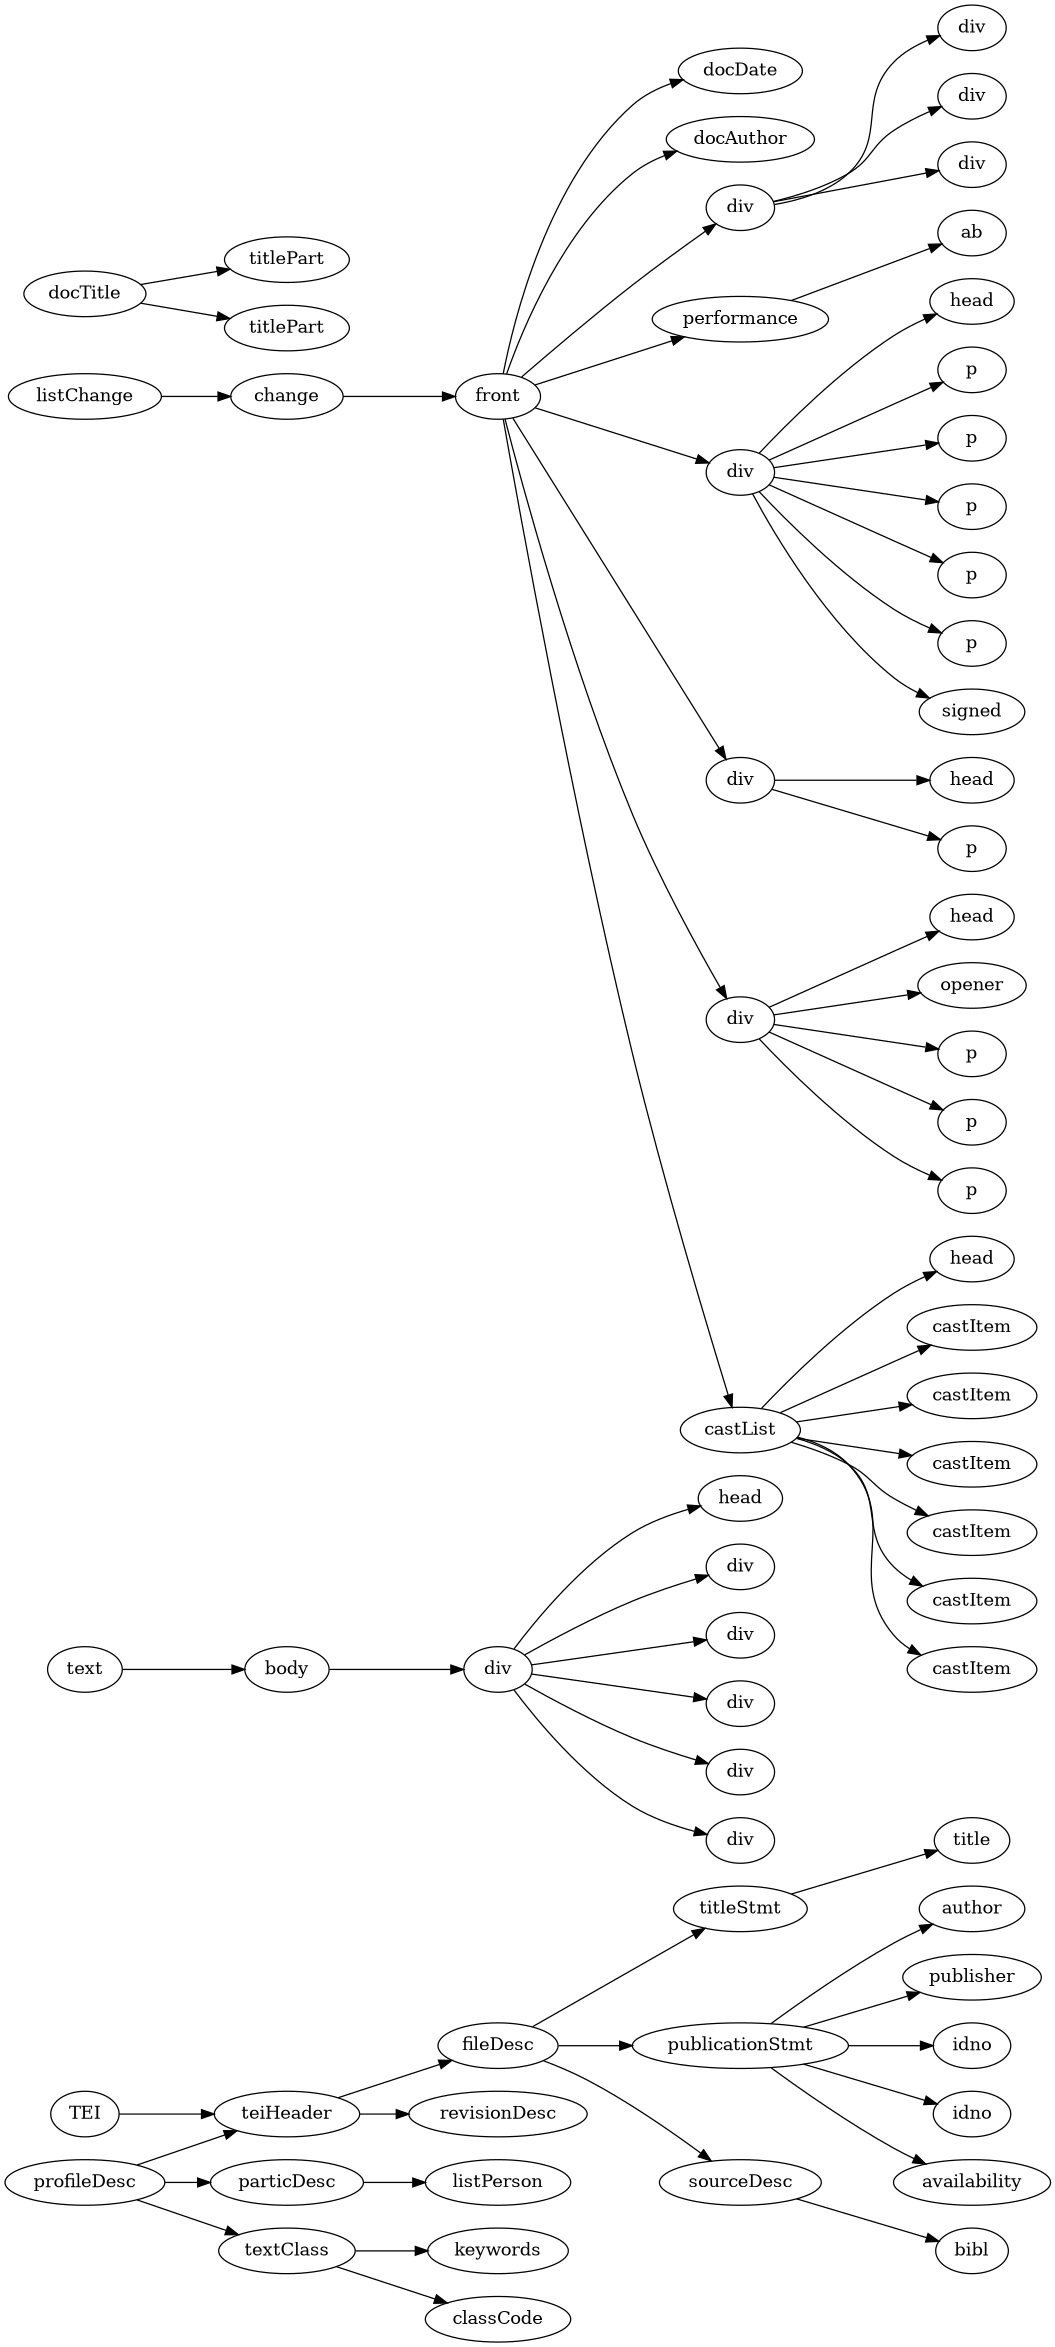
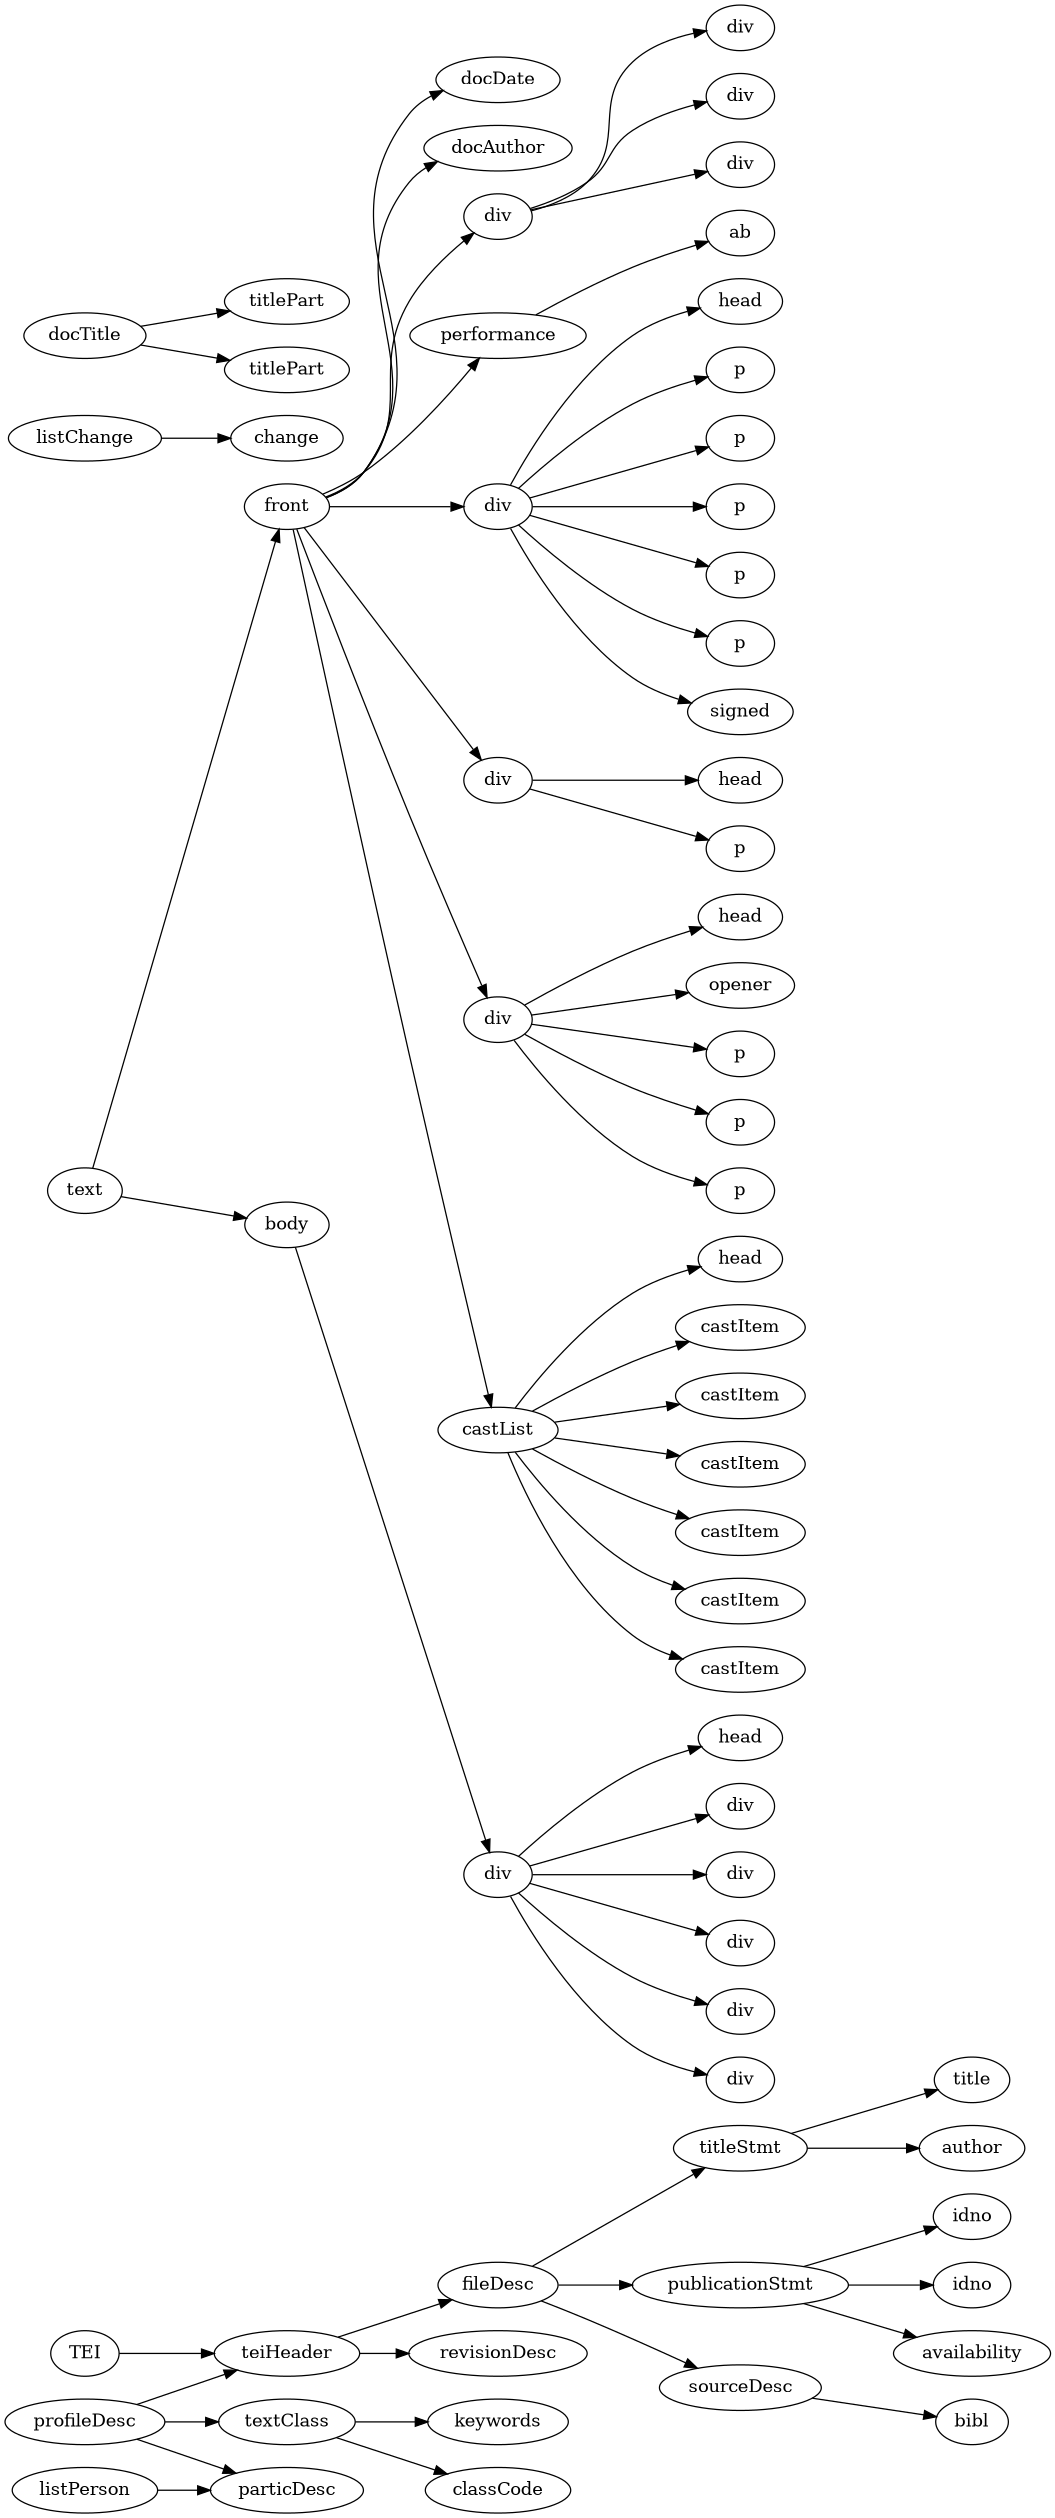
edge "change" -> "front": now "text" -> "front"
edge "publicationStmt" -> "author": now "titleStmt" -> "author"
node "publisher": removed
edge "particDesc" -> "listPerson": reversed
